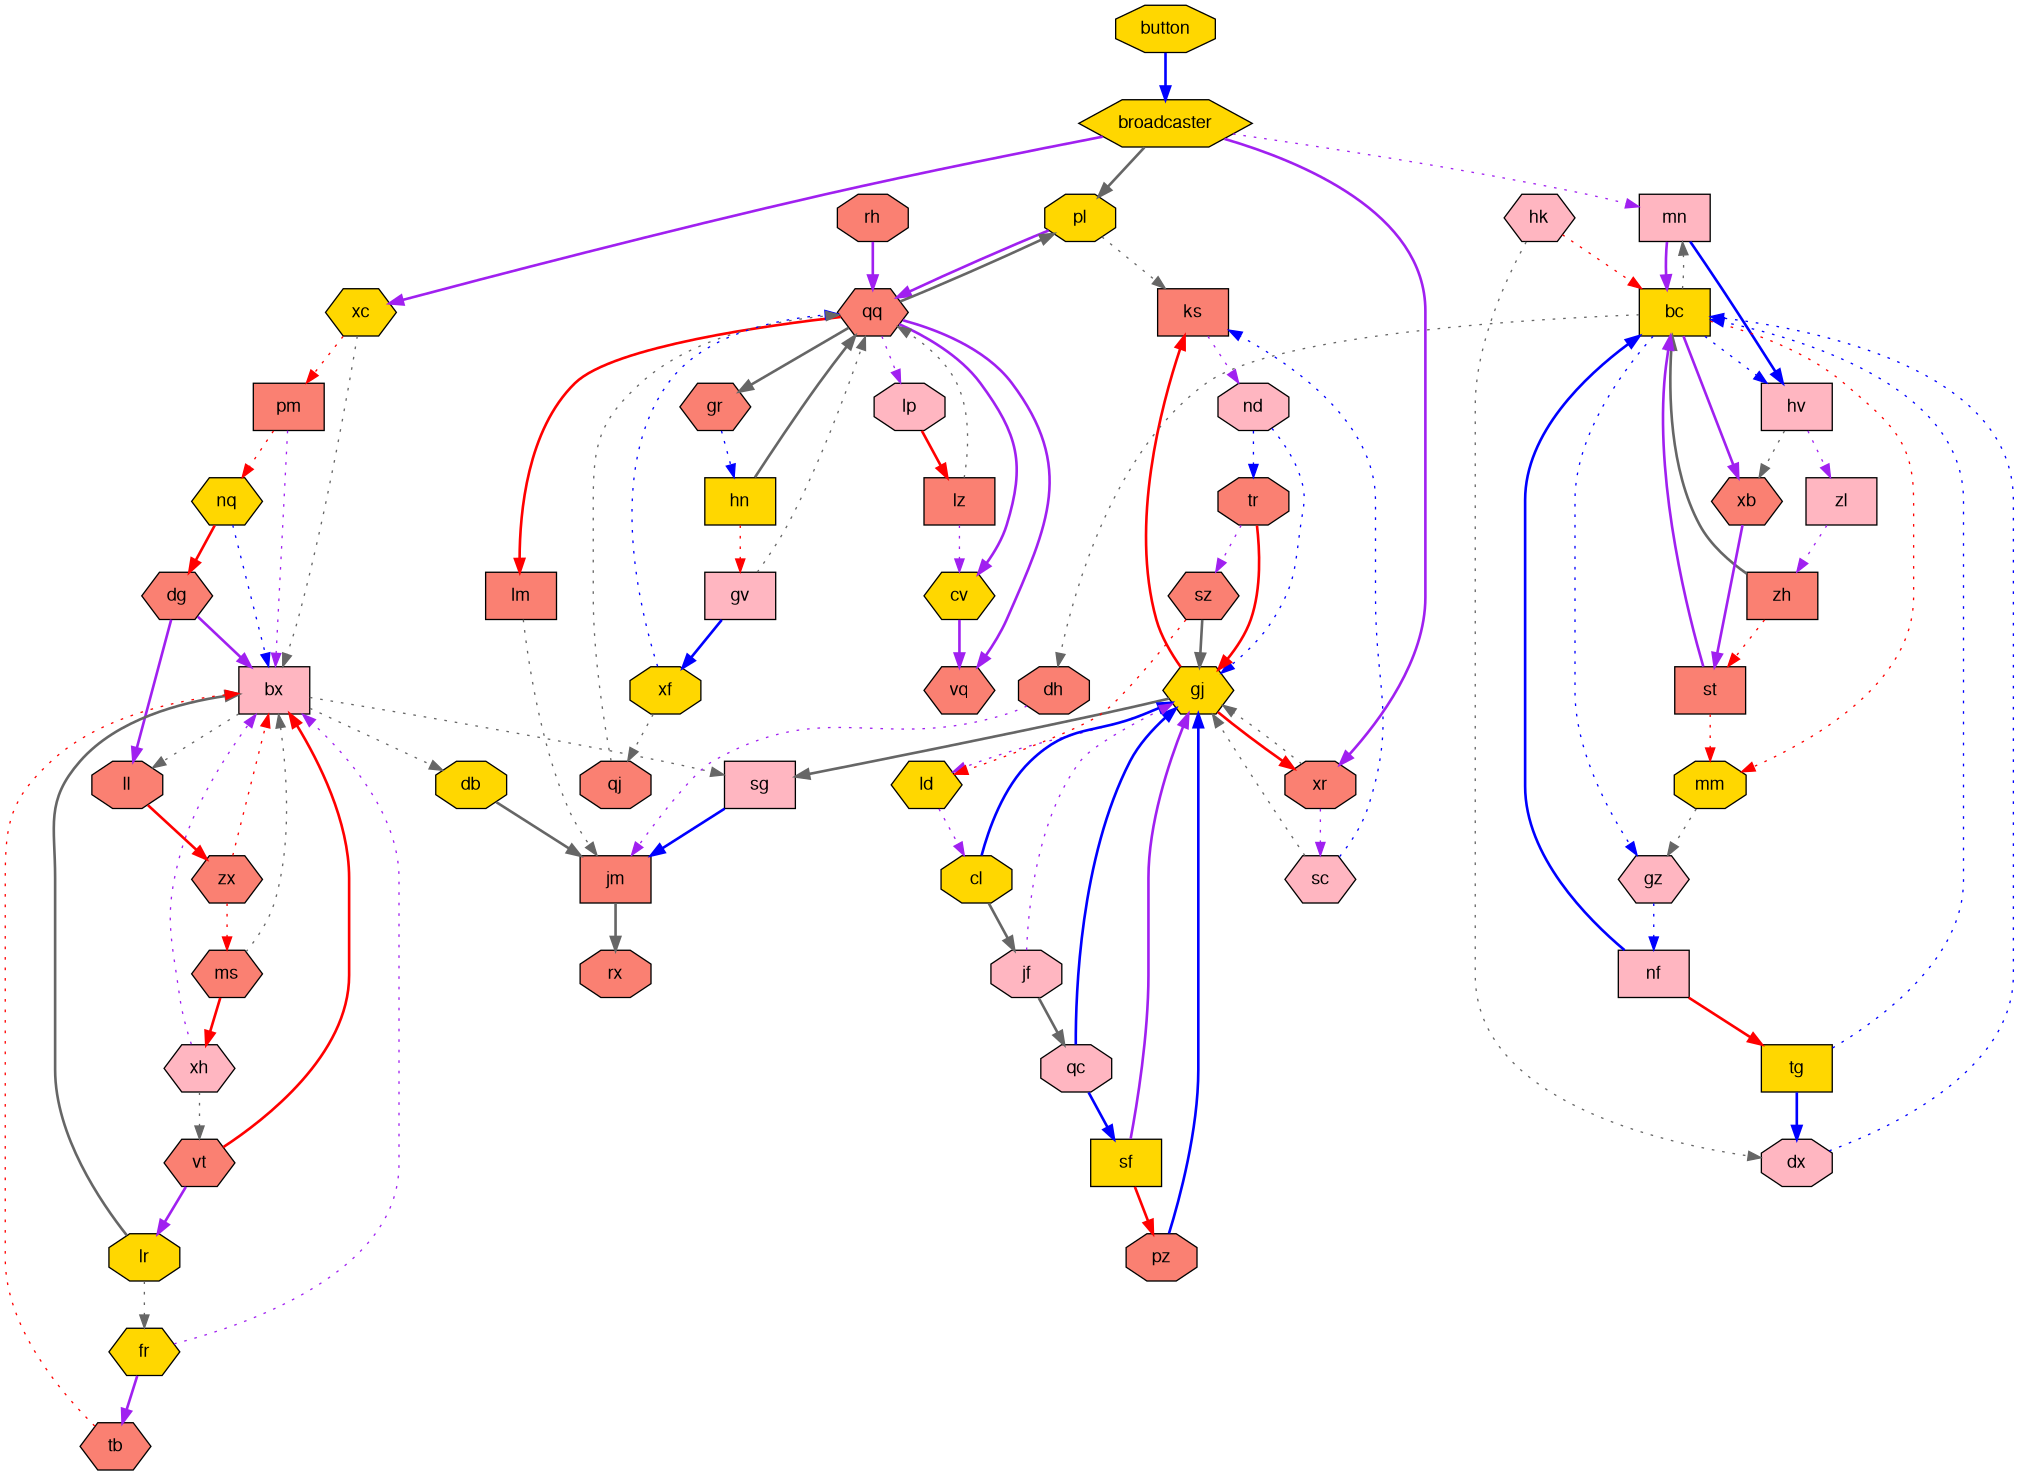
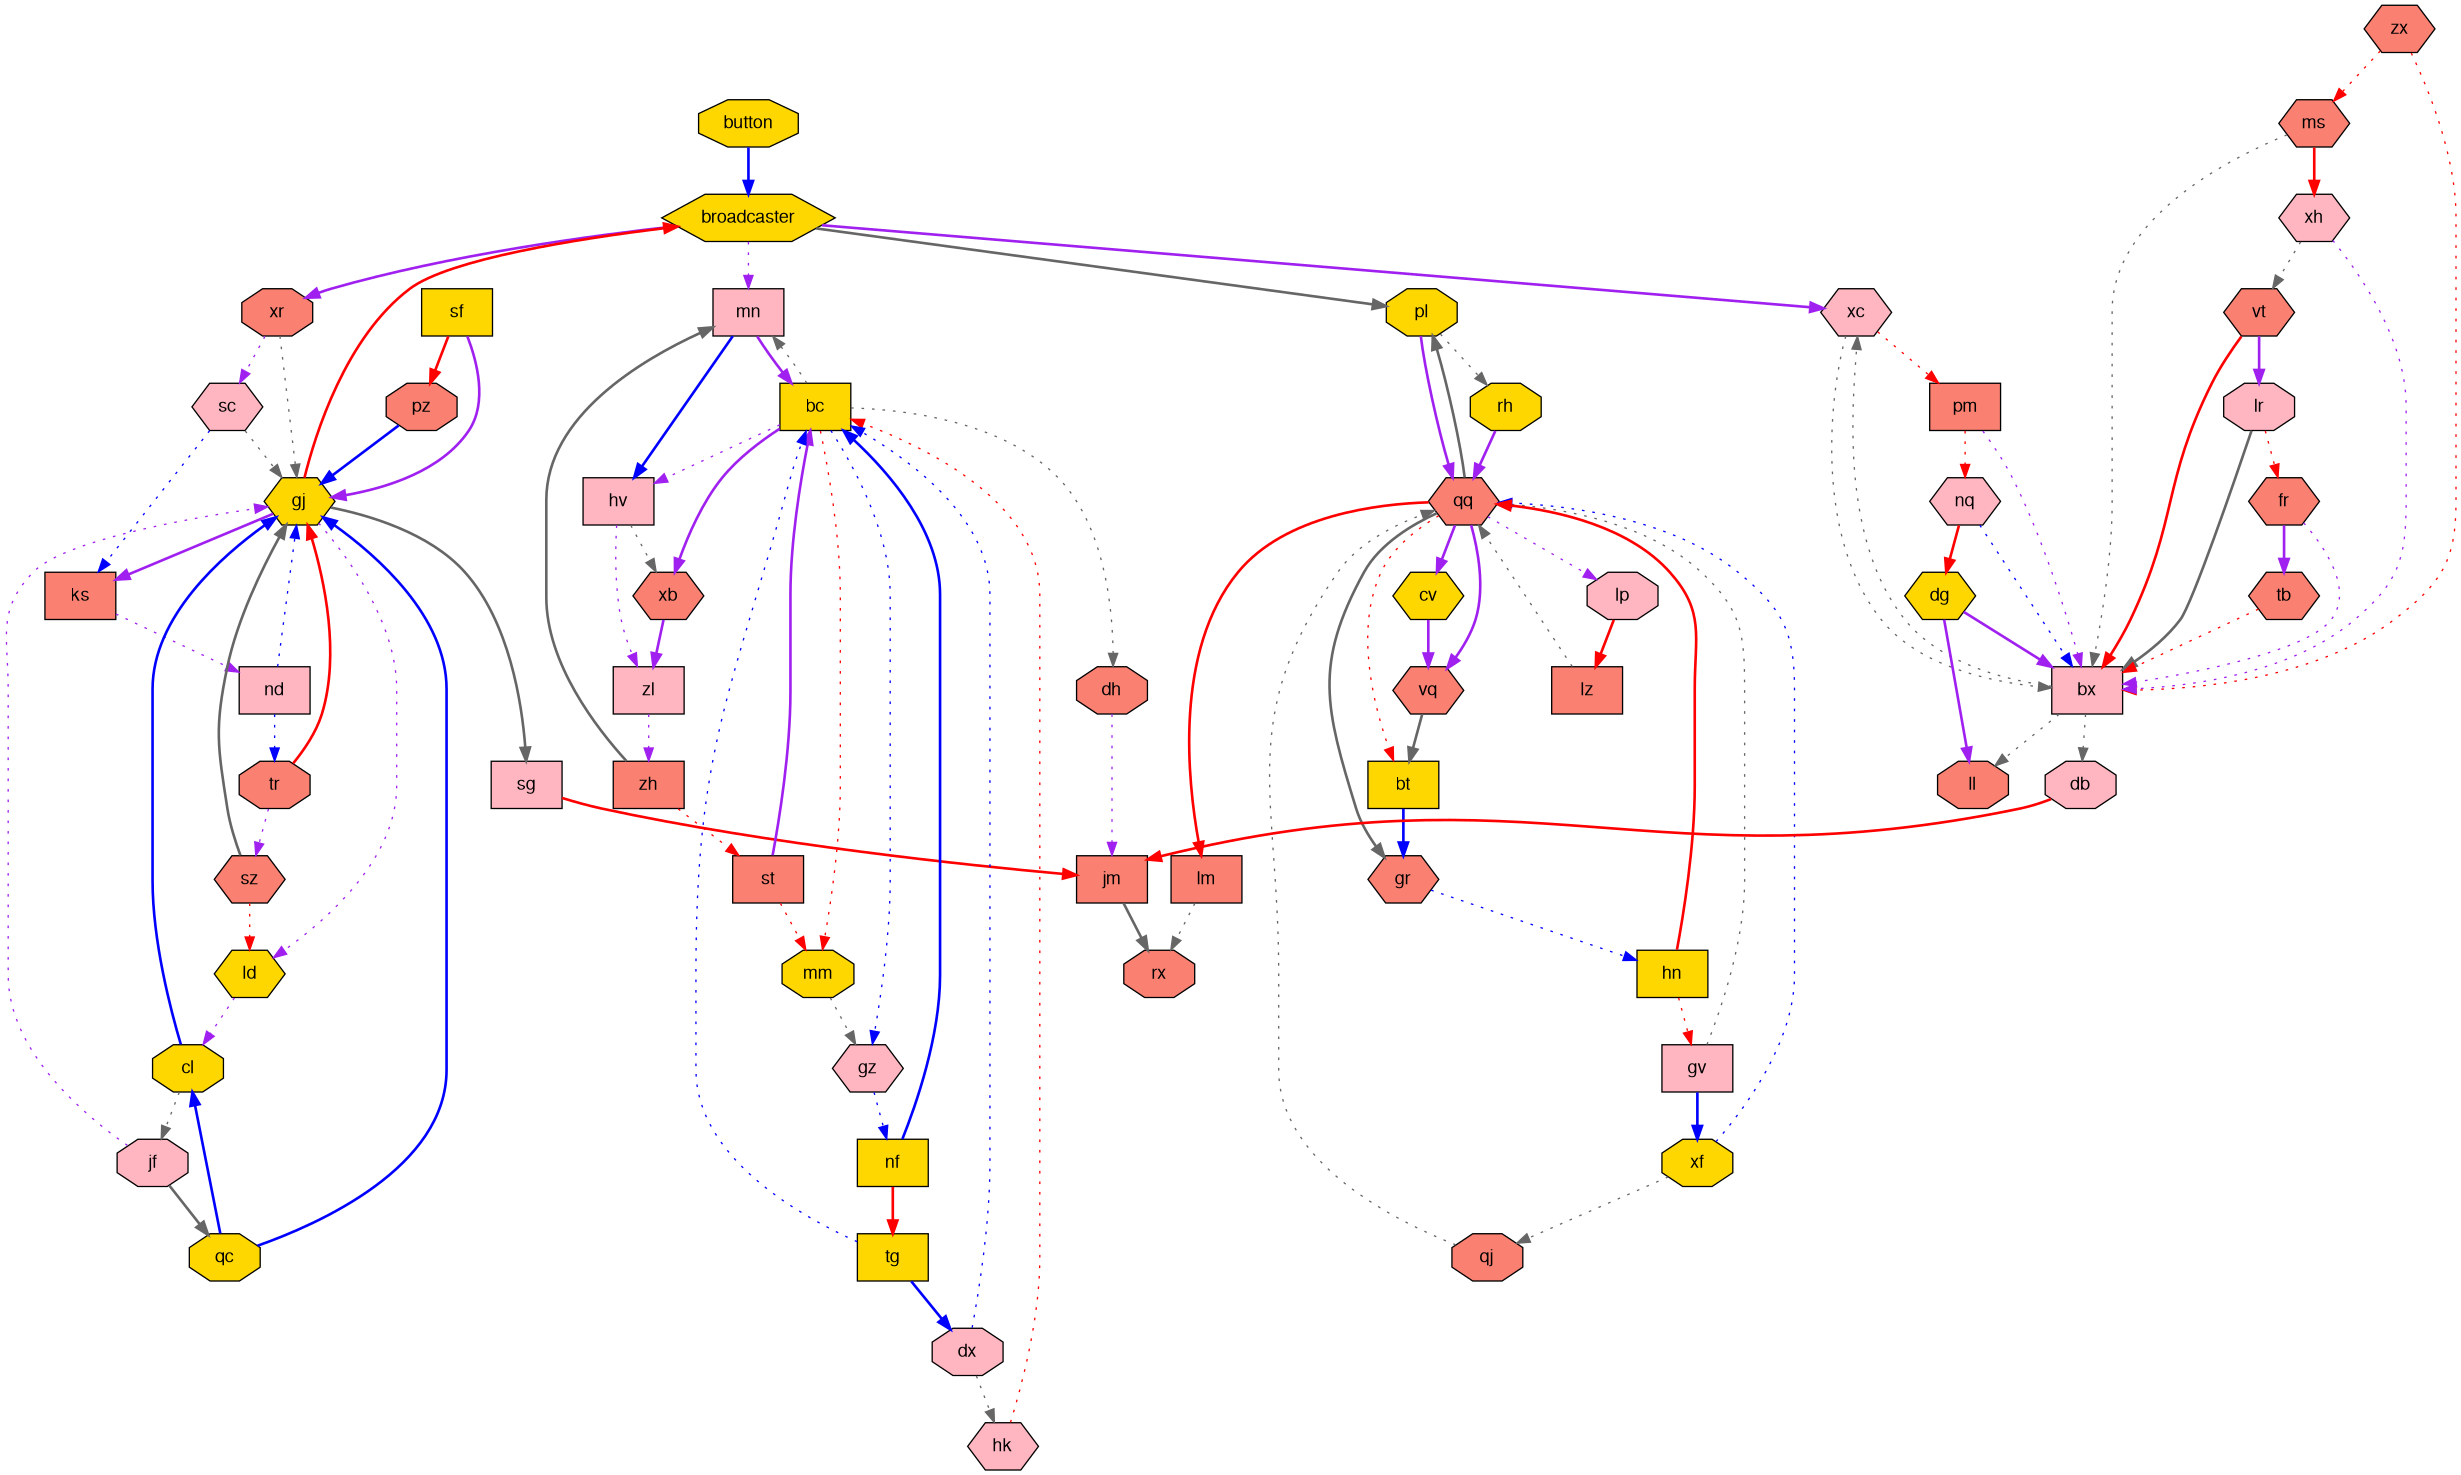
node "rh": fillcolor salmon -> gold
edge "pl" -> "ks": now "pl" -> "rh"
node "xc": fillcolor gold -> lightpink
edge "bc" -> "hv": color blue -> purple
node "nd": shape octagon -> box
edge "hn" -> "qq": color gray40 -> red
edge "zh" -> "bc": now "zh" -> "mn"
node "nq": fillcolor gold -> lightpink
edge "gj" -> "ks": color red -> purple
edge "lz" -> "cv": removed
edge "xb" -> "st": now "xb" -> "zl"
node "dg": fillcolor salmon -> gold
edge "lm" -> "jm": now "lm" -> "rx"
edge "bx" -> "sg": now "bx" -> "xc"
edge "gj" -> "xr": now "gj" -> "broadcaster"
edge "hk" -> "dx": reversed
node "db": fillcolor gold -> lightpink
node "bt": added
edge "db" -> "jm": color gray40 -> red
edge "ll" -> "zx": removed
edge "sg" -> "jm": color blue -> red
edge "cl" -> "jf": style bold -> dotted
node "nf": fillcolor lightpink -> gold
node "qc": fillcolor lightpink -> gold
edge "qc" -> "sf": now "qc" -> "cl"
node "lr": fillcolor gold -> lightpink
edge "lr" -> "fr": color gray40 -> red
node "fr": fillcolor gold -> salmon
